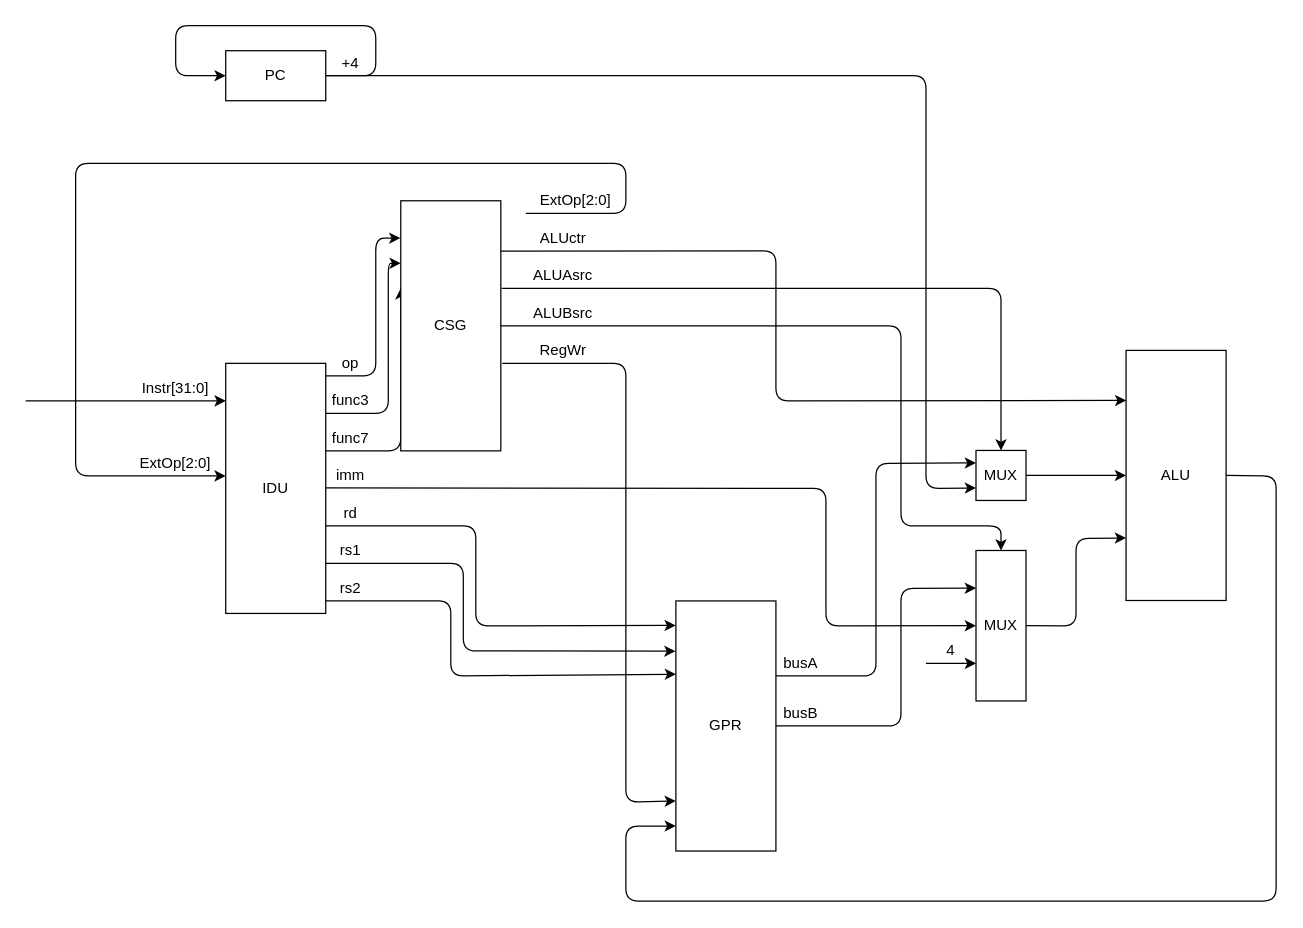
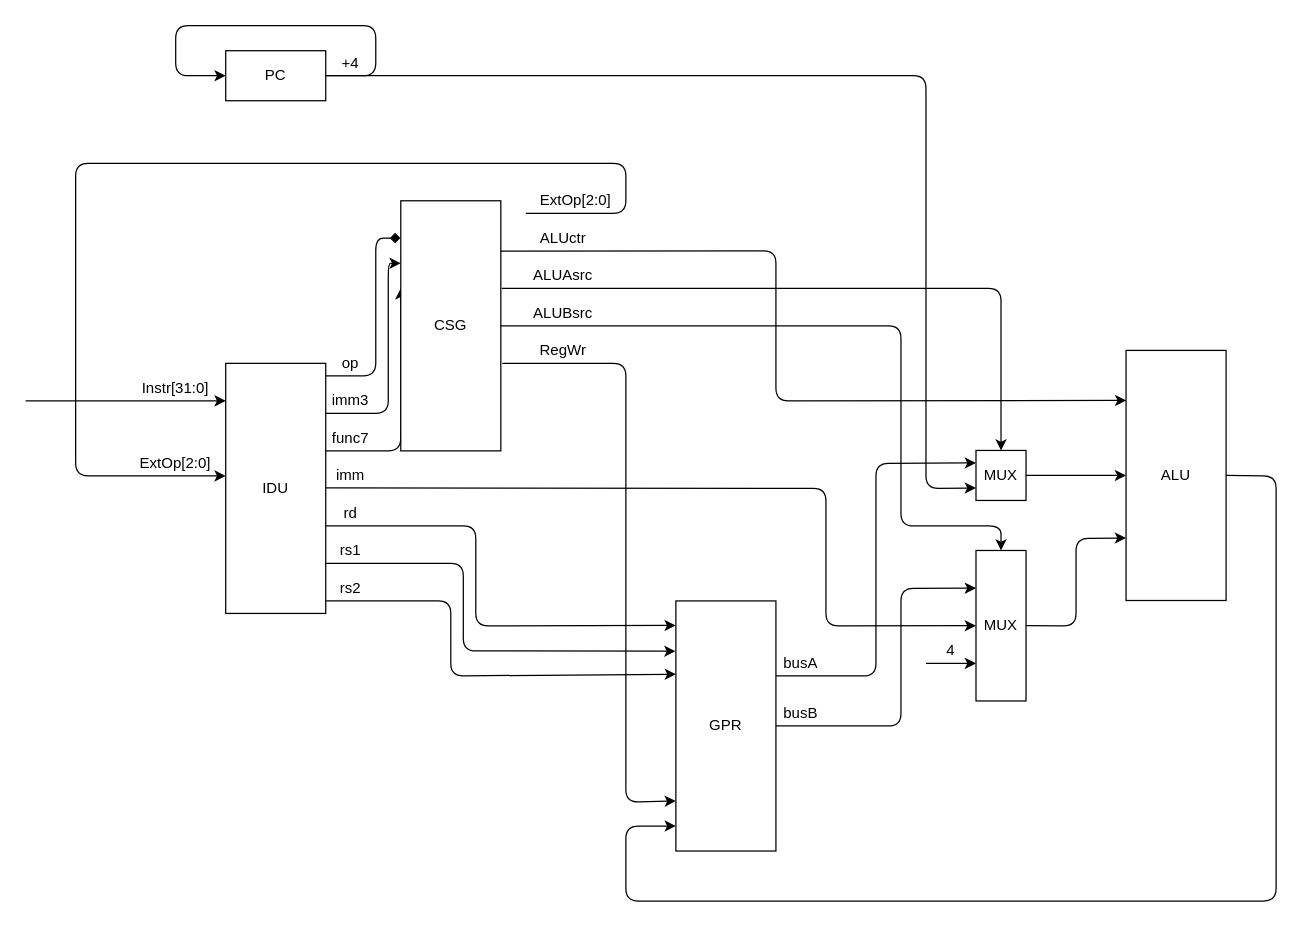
edge "op" -> "CSG": arrowhead classic -> diamond
node "func3": label "func3" -> "imm3"
